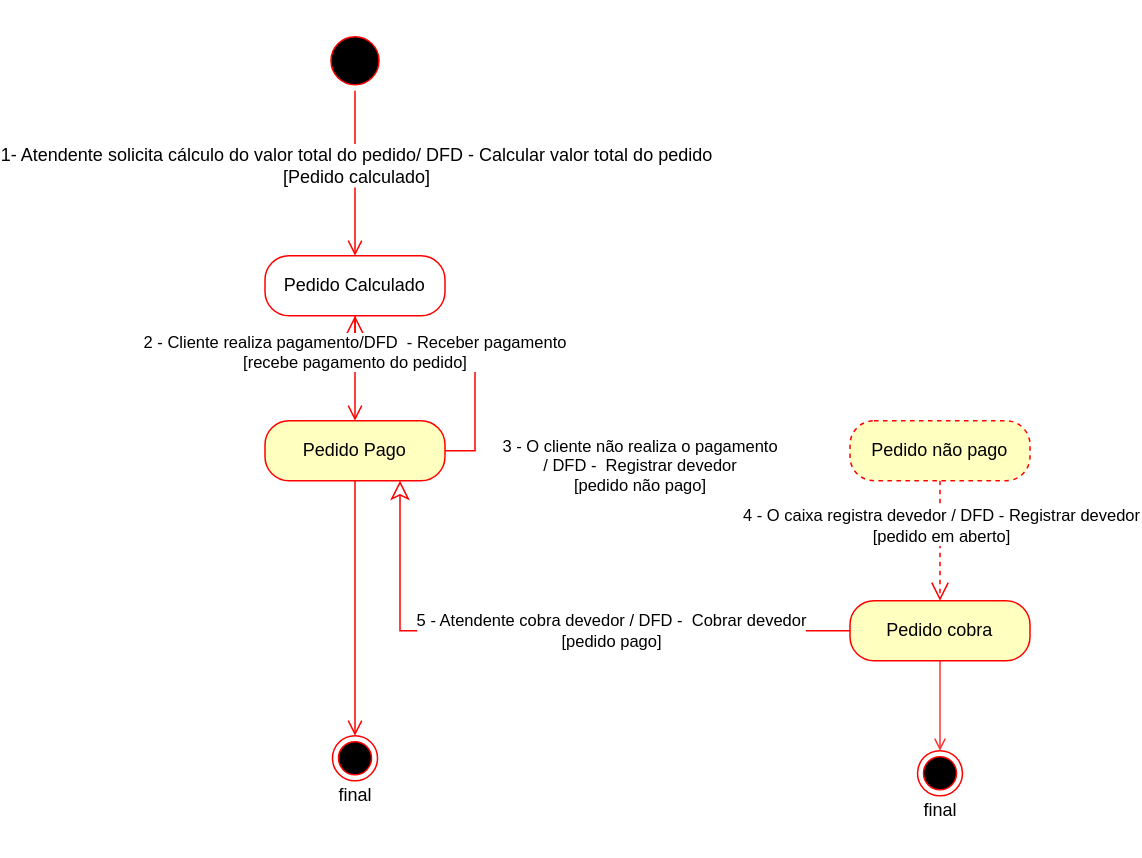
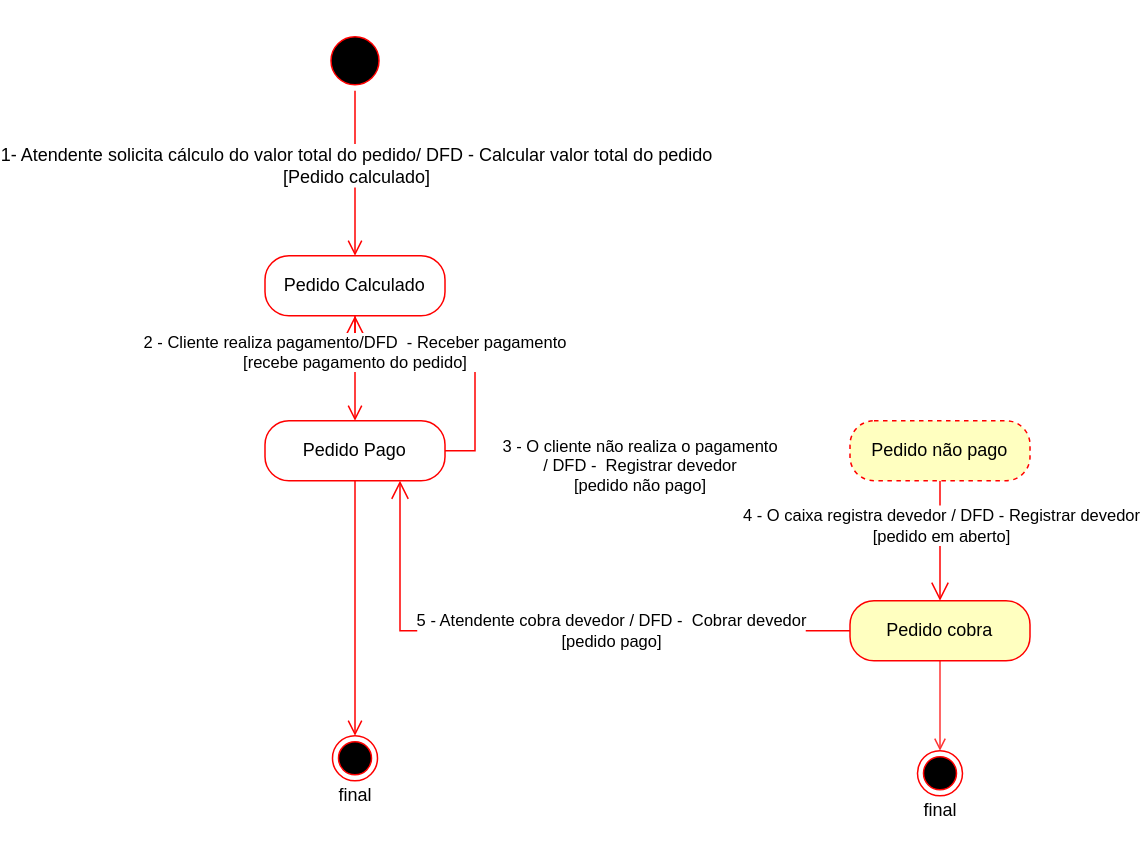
node "Pedido Pago": fillcolor #ffffc0 -> #ffffff
edge "Pedido cobra" -> "Pedido Pago": arrowhead classic -> open
edge "Pedido não pago" -> "Pedido cobra": style dashed -> solid
